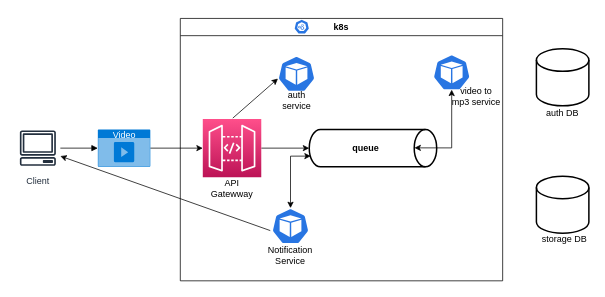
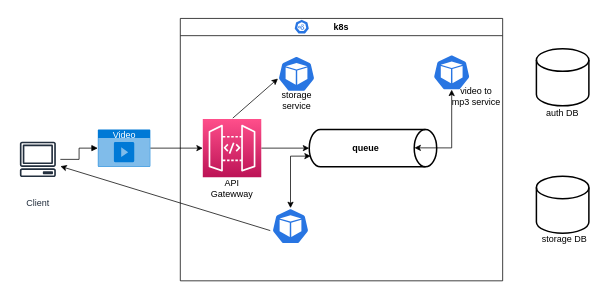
node "auth service": label "auth service" -> "storage service"
node "Client": size 45x45 -> 45x68
node "Notification Service": removed
